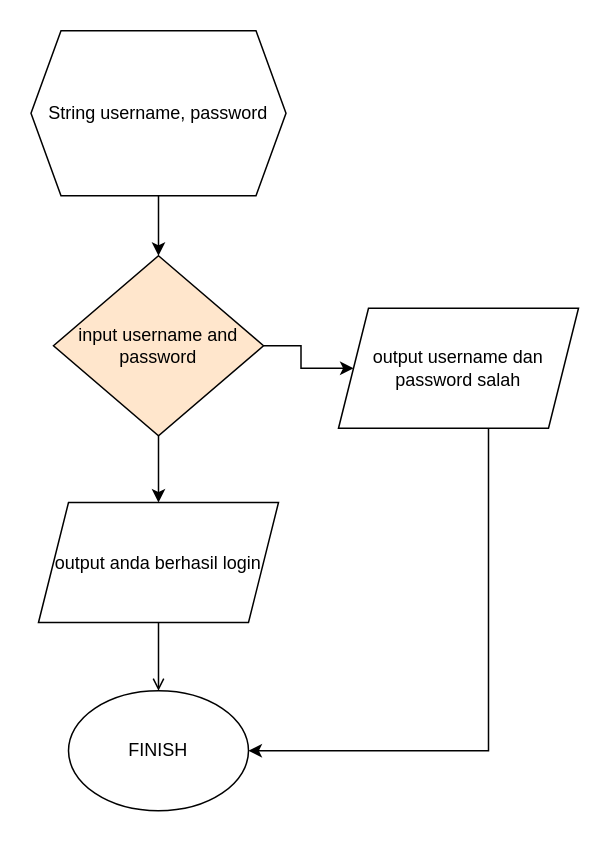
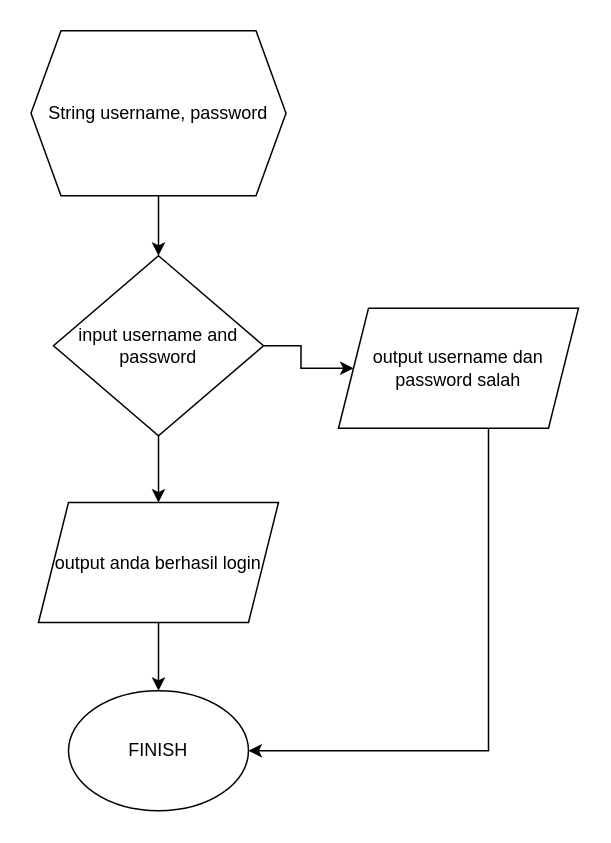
node "input username and password": fillcolor #ffe6cc -> #ffffff
edge "output anda berhasil login" -> "FINISH": arrowhead open -> classic
